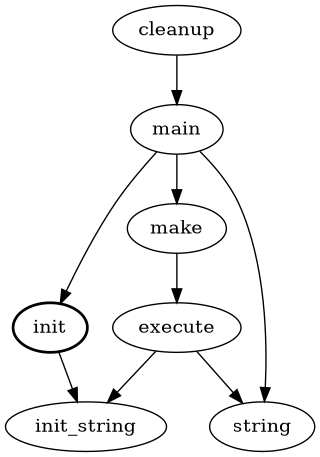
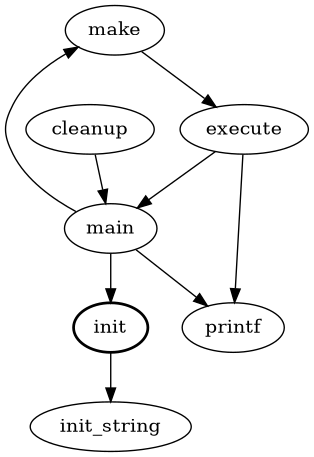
edge "execute" -> "init_string": now "execute" -> "main"
node "string": label "string" -> "printf"
